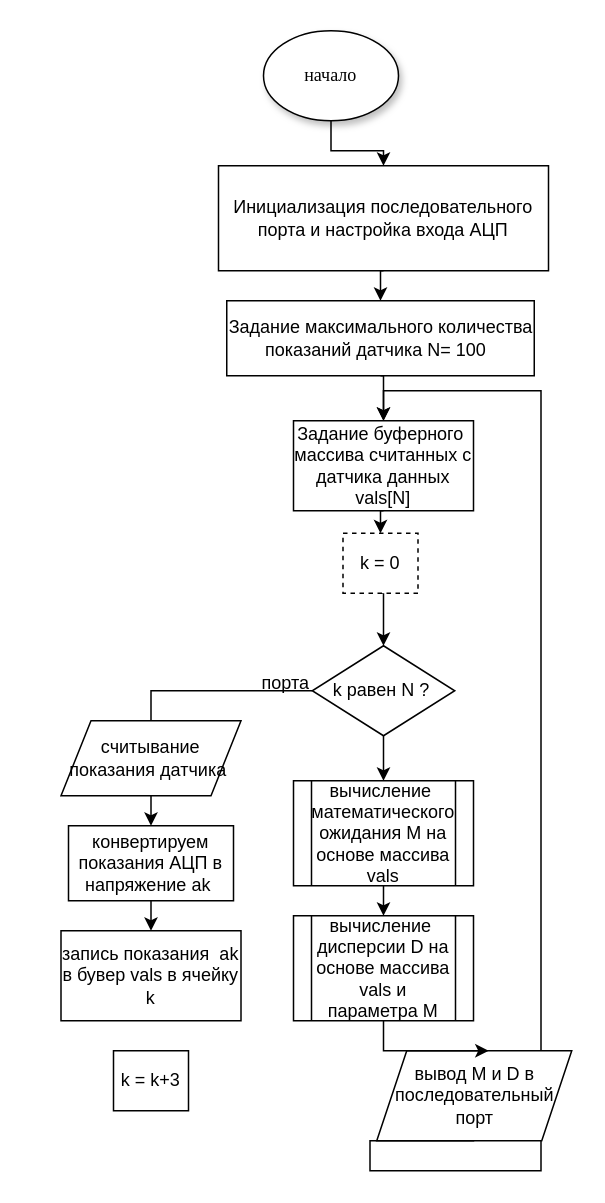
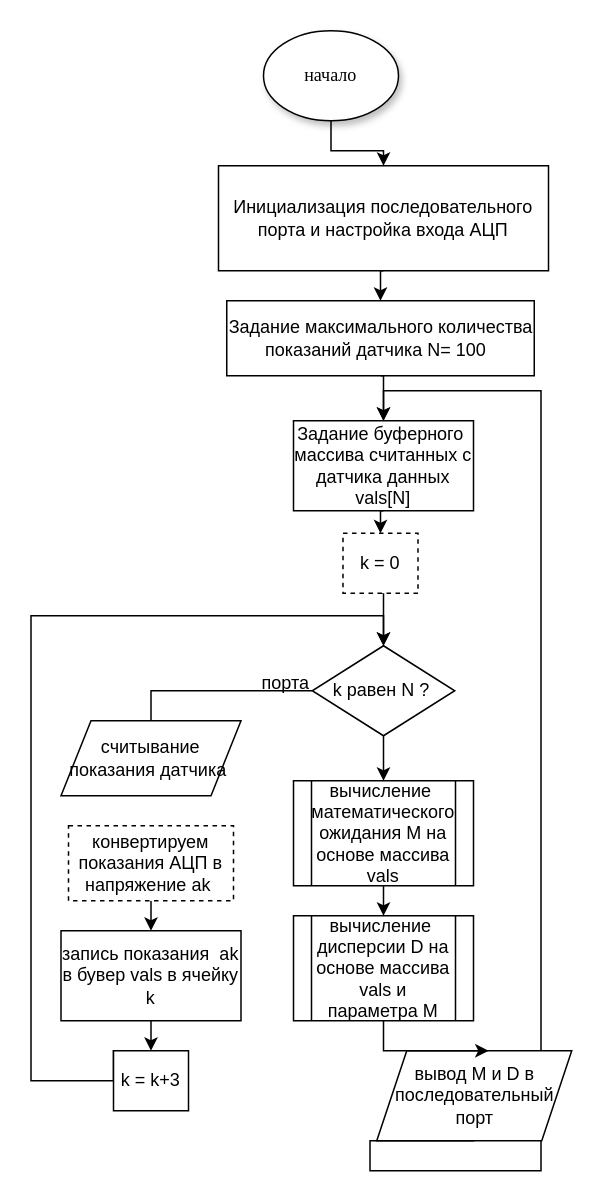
edge "k = k+3" -> "k равен N ?": added
edge "считывание показания датчика" -> "конвертируем показания АЦП в напряжение ak": removed
node "конвертируем показания АЦП в напряжение ak": style solid -> dashed
edge "запись показания ak в бувер vals в ячейку k" -> "k = k+3": added
